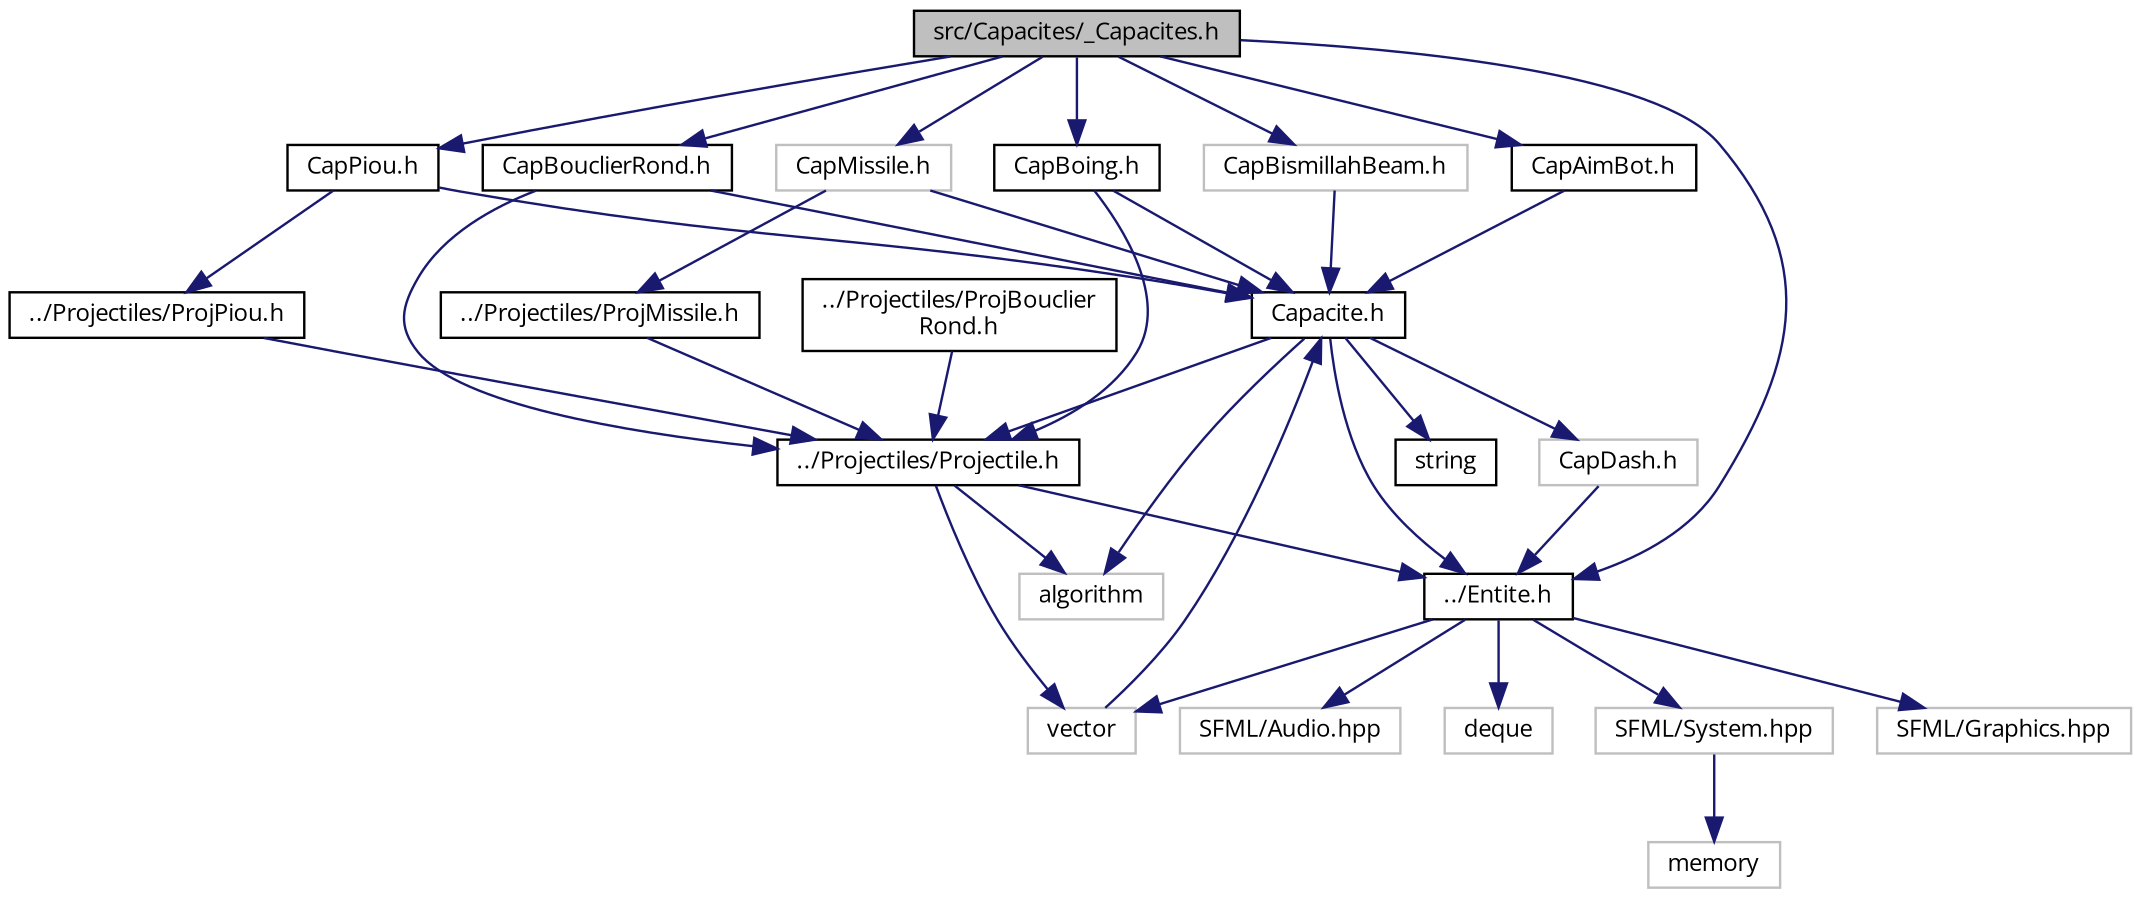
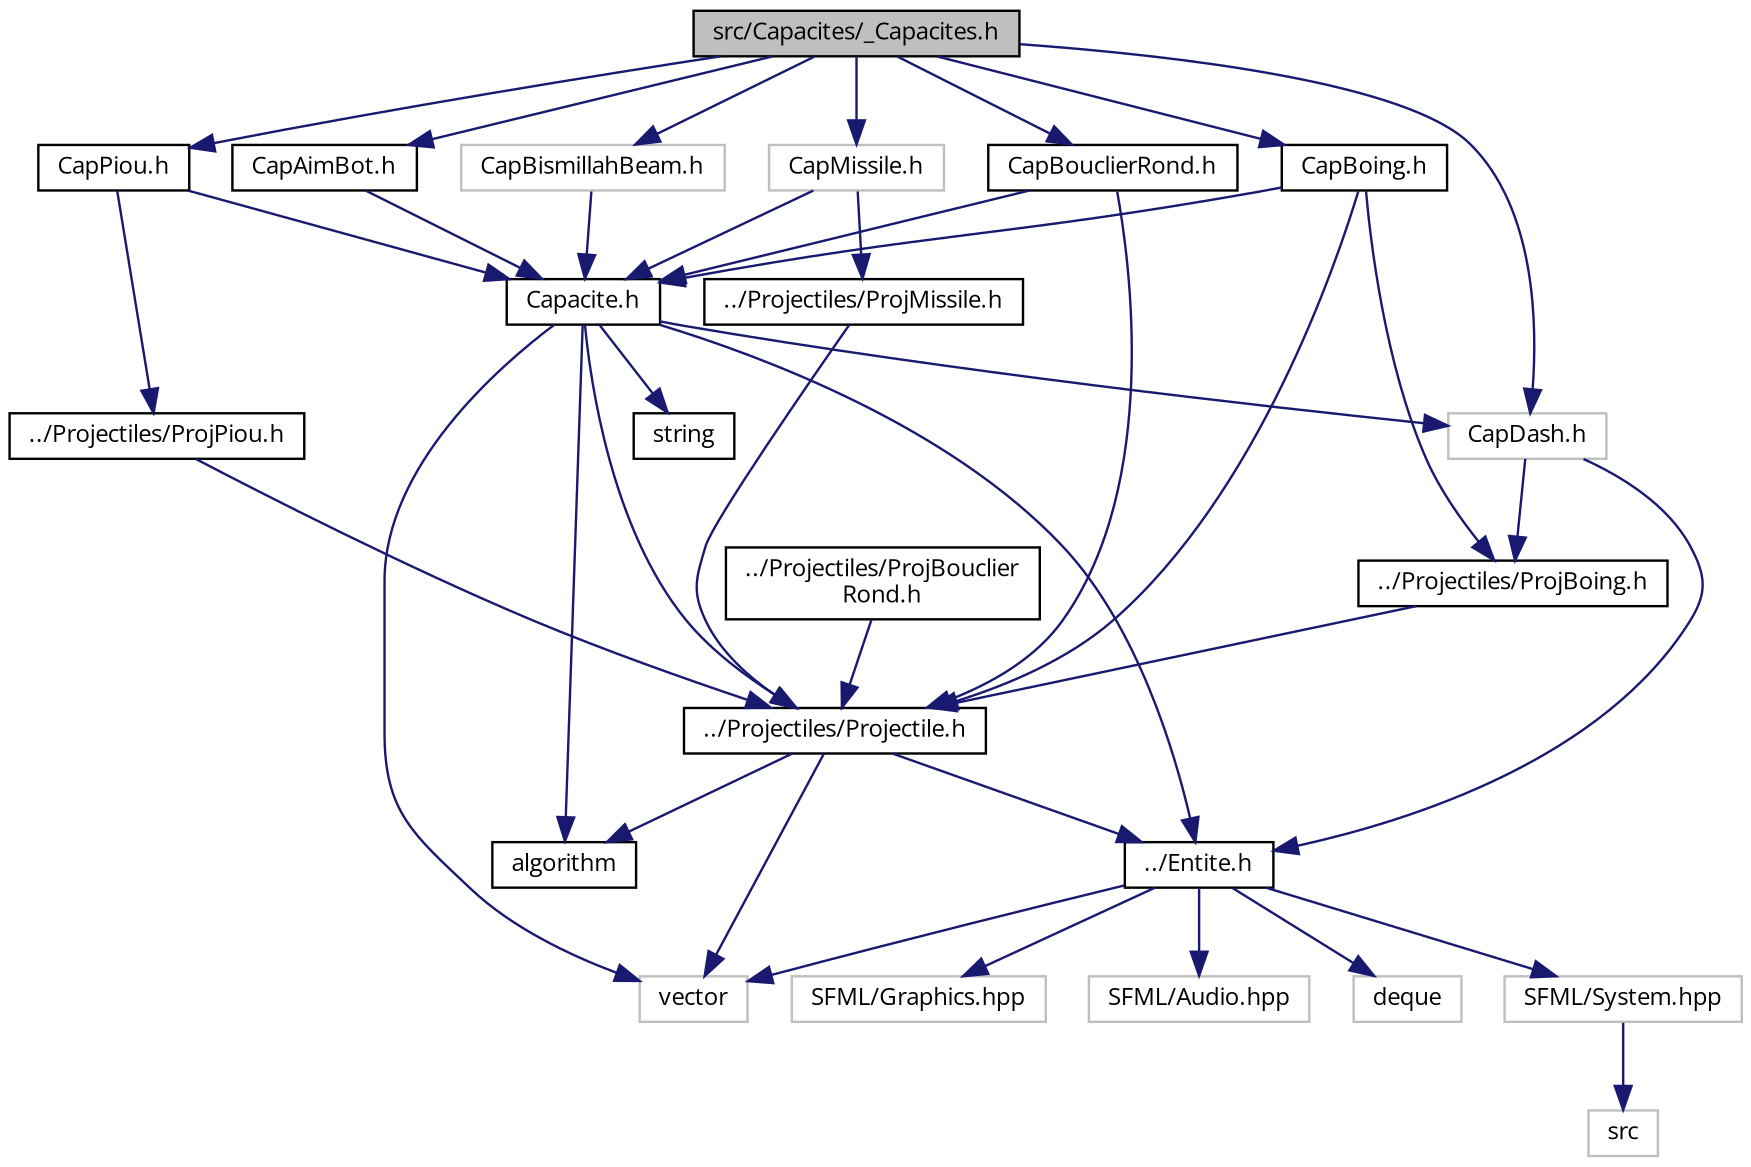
edge "src/Capacites/_Capacites.h" -> "../Entite.h": now "src/Capacites/_Capacites.h" -> "CapDash.h"
edge "vector" -> "Capacite.h": reversed
node "../Projectiles/ProjBoing.h": added
node "algorithm": color grey75 -> black
node "memory": label "memory" -> "src"
